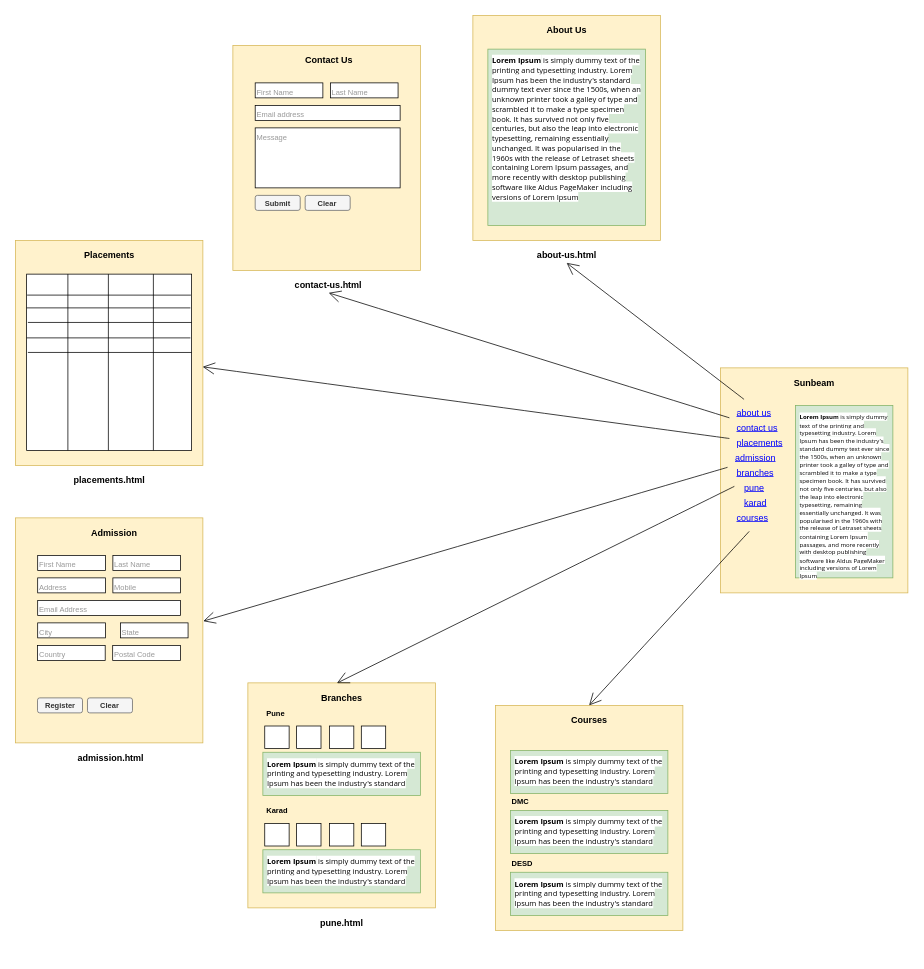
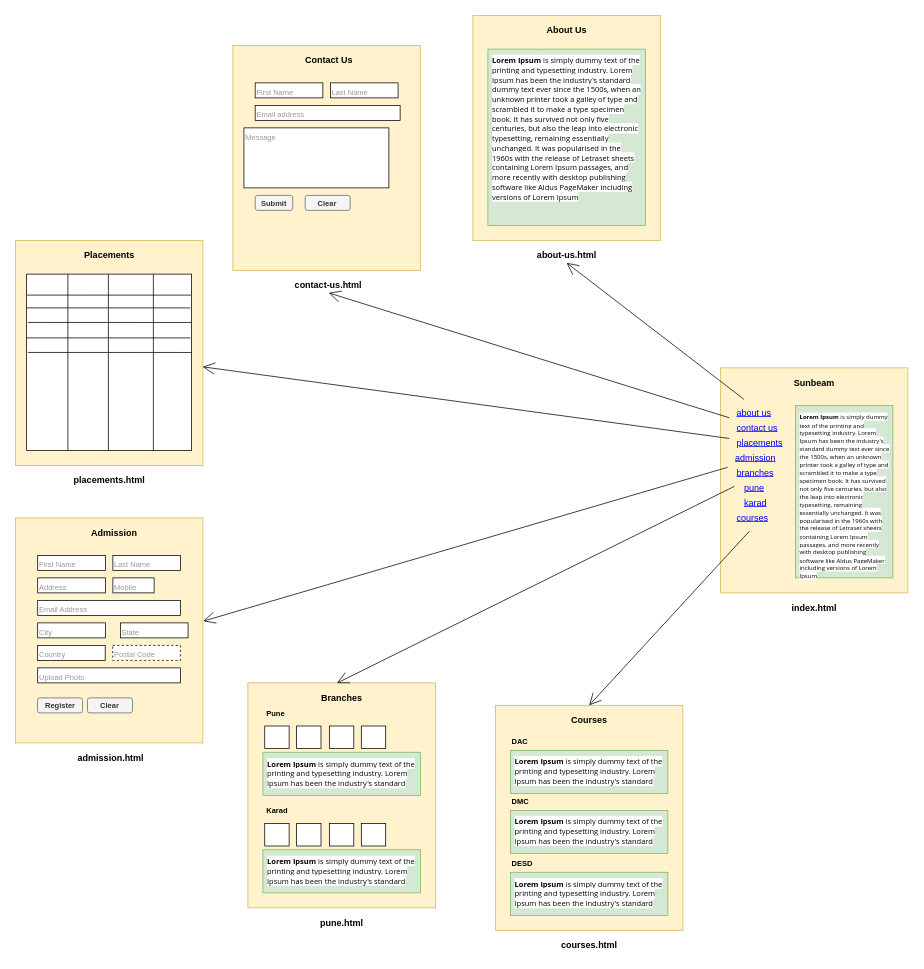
node "Message": moved (328, 158) -> (316, 158)
node "Submit": size 45x15 -> 38x15
node "Mobile": size 68x15 -> 41x15
node "index.html": added
node "Postal Code": style solid -> dashed
node "Upload Photo": added
node "DAC": added
node "courses.html": added
